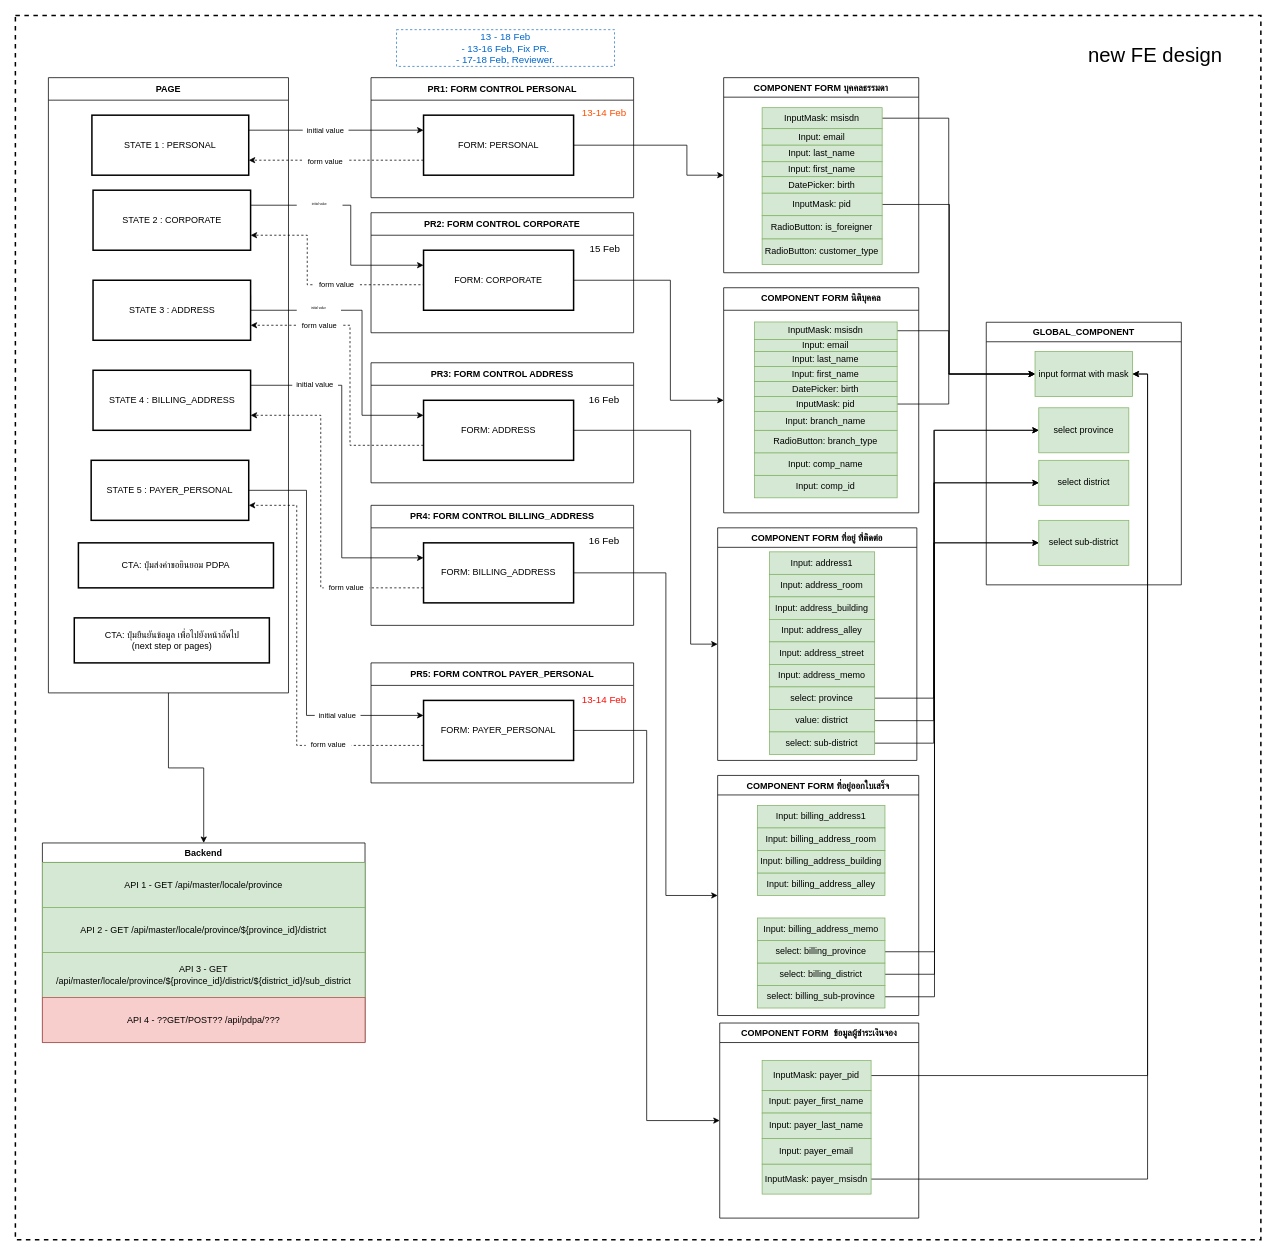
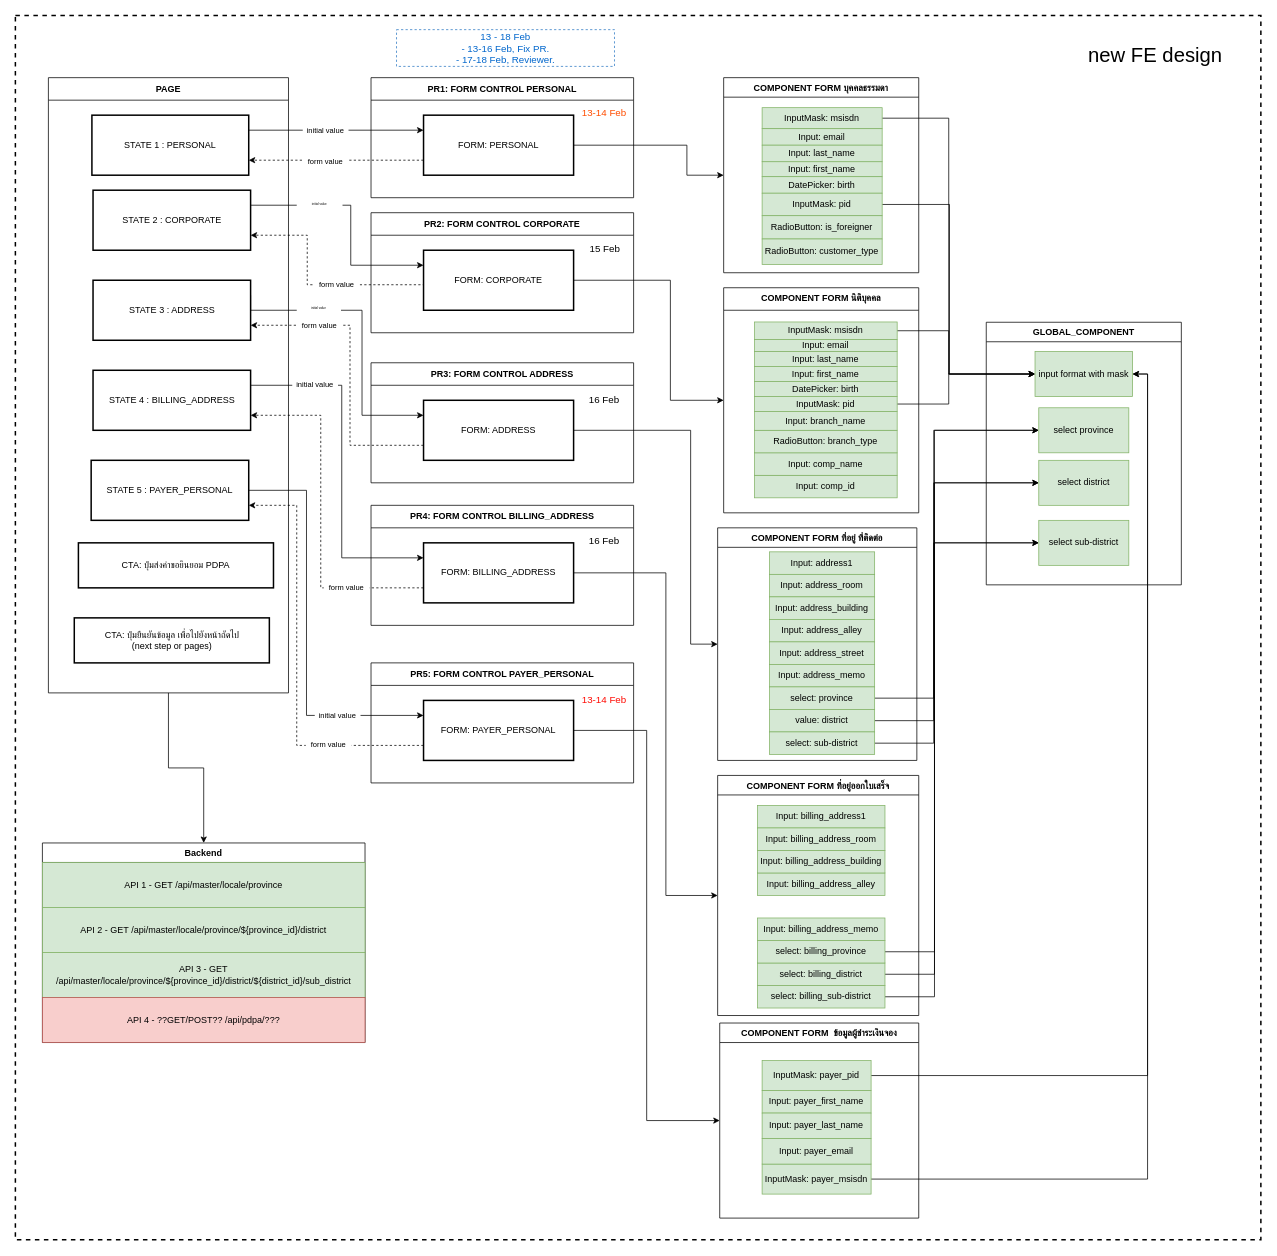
node "select: billing_sub-province": label "select: billing_sub-province" -> "select: billing_sub-district"
